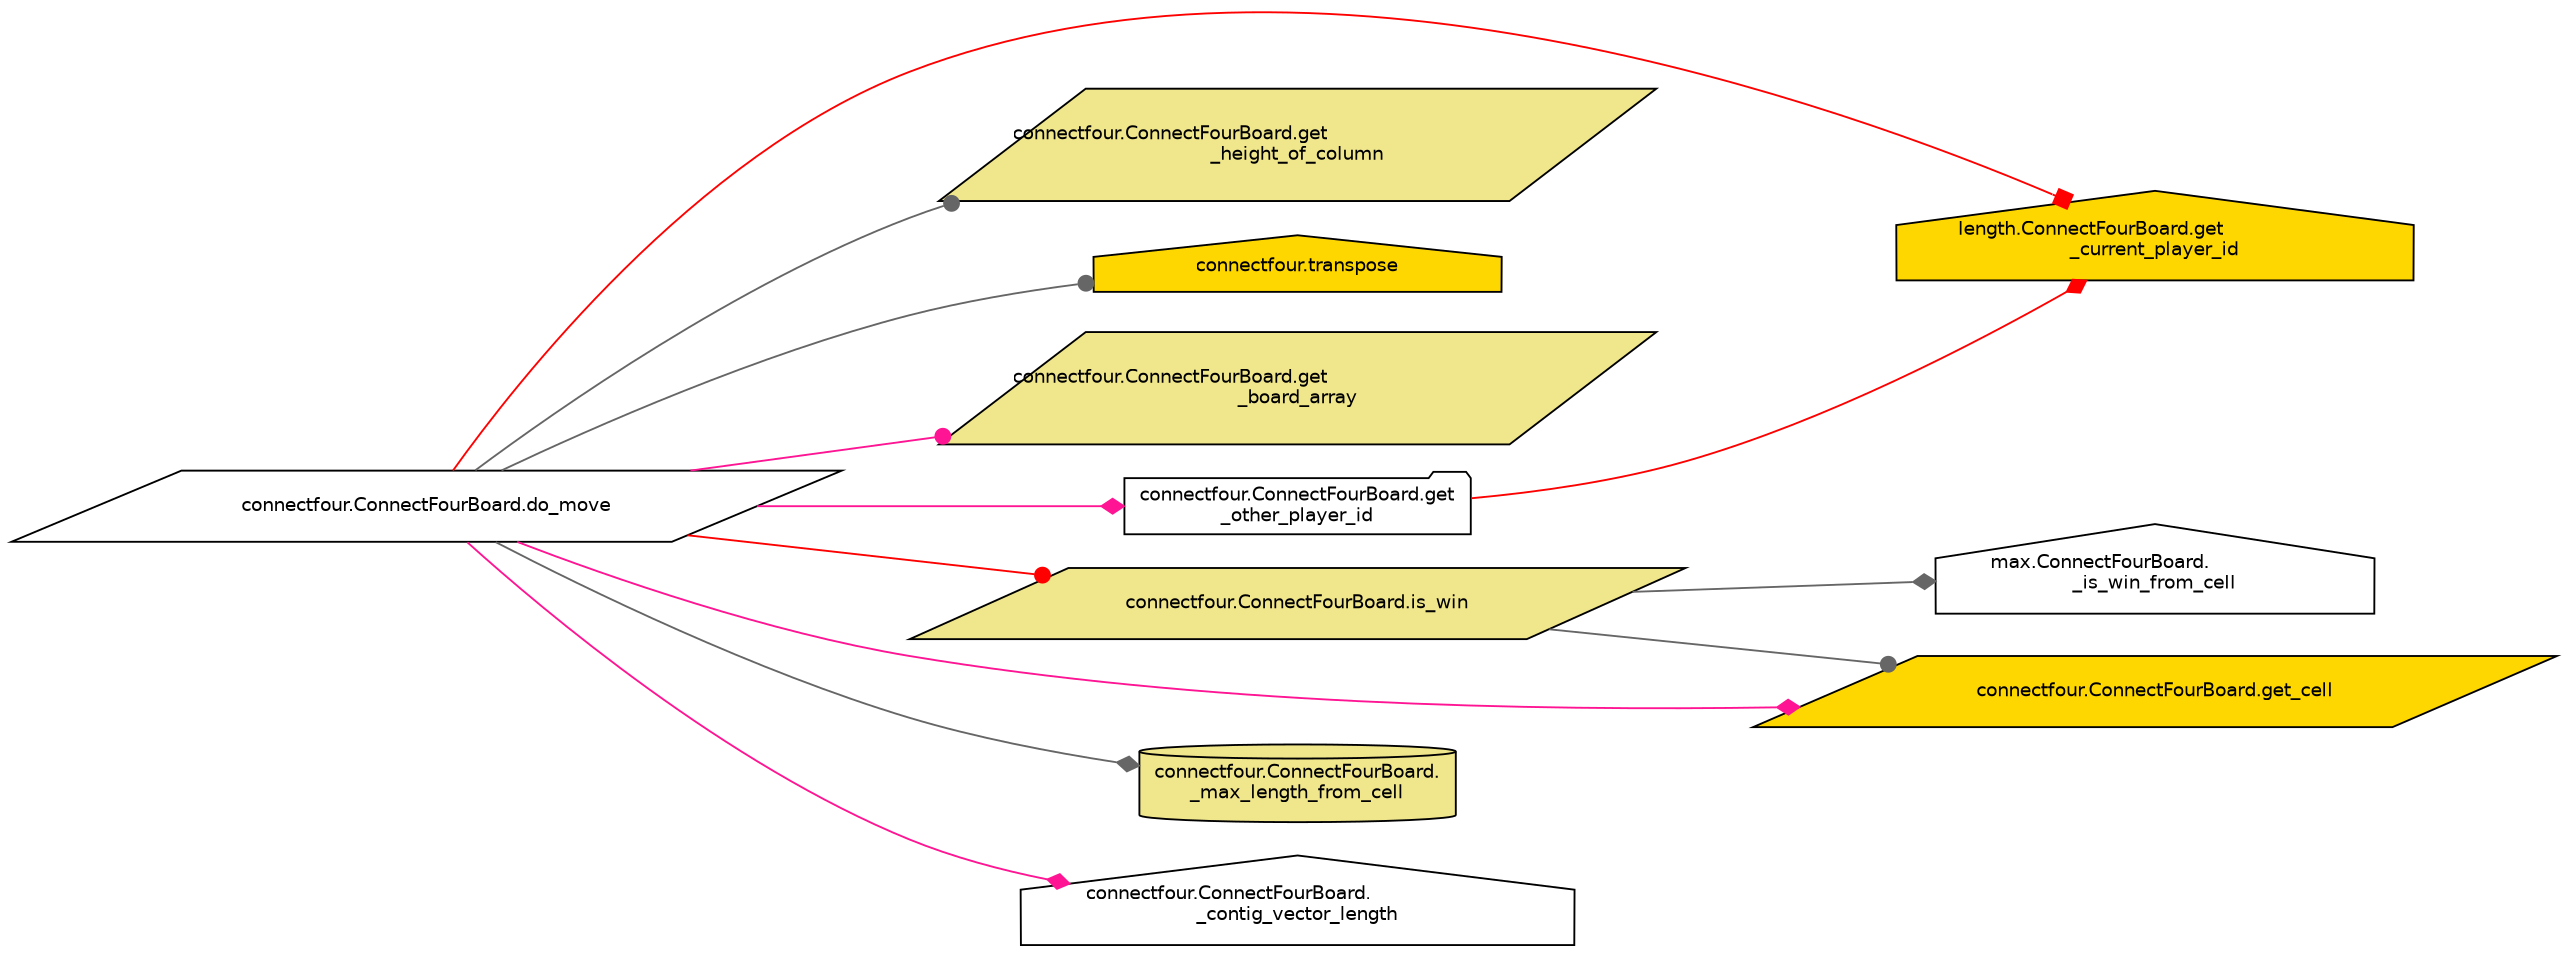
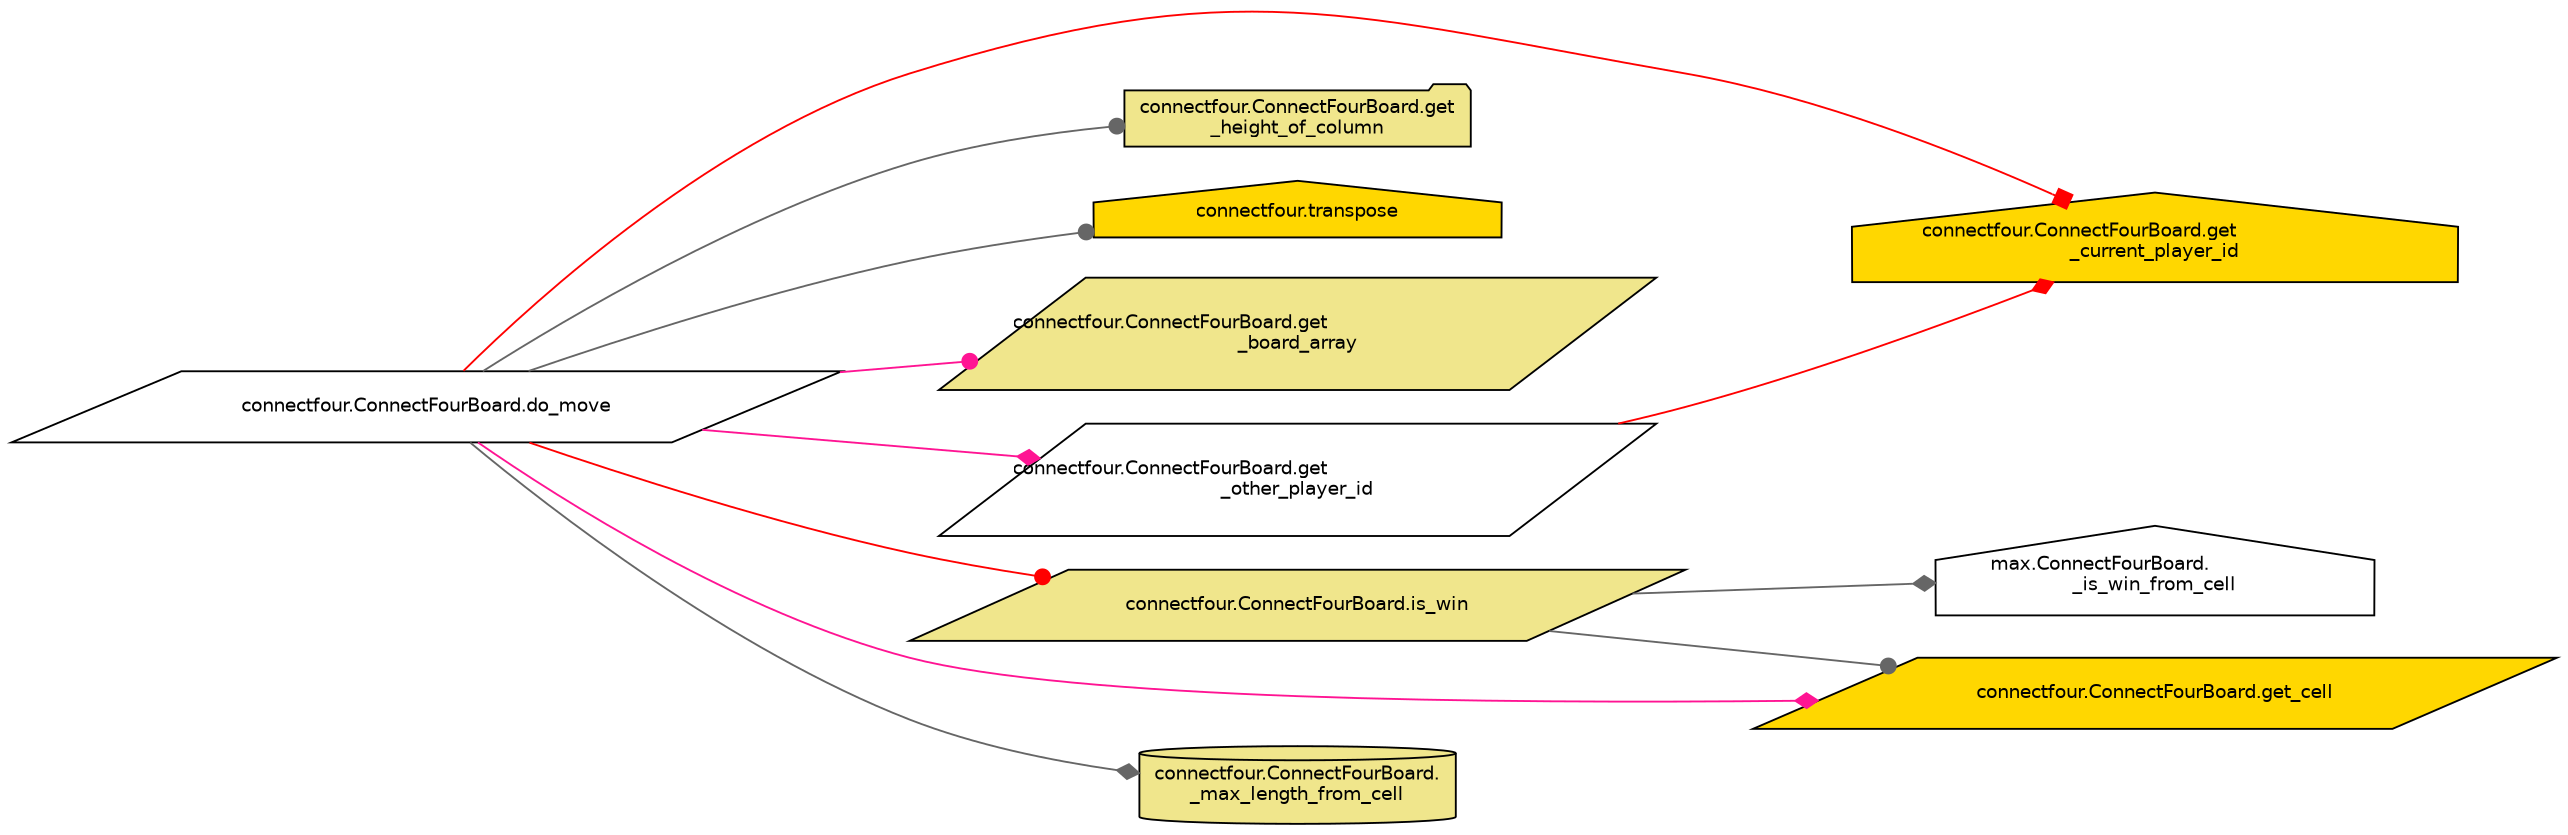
node "connectfour.ConnectFourBoard.get _height_of_column": shape parallelogram -> folder
node "length.ConnectFourBoard.get _current_player_id": label "length.ConnectFourBoard.get _current_player_id" -> "connectfour.ConnectFourBoard.get _current_player_id"
node "connectfour.ConnectFourBoard.get _other_player_id": shape folder -> parallelogram
node "connectfour.ConnectFourBoard. _contig_vector_length": removed
